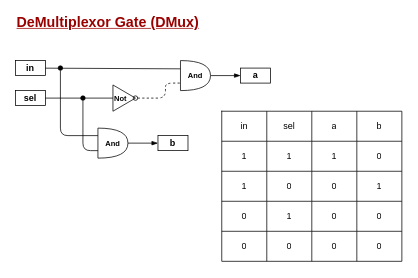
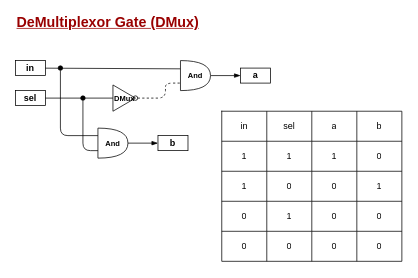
node "Not": label "Not" -> "DMux"
